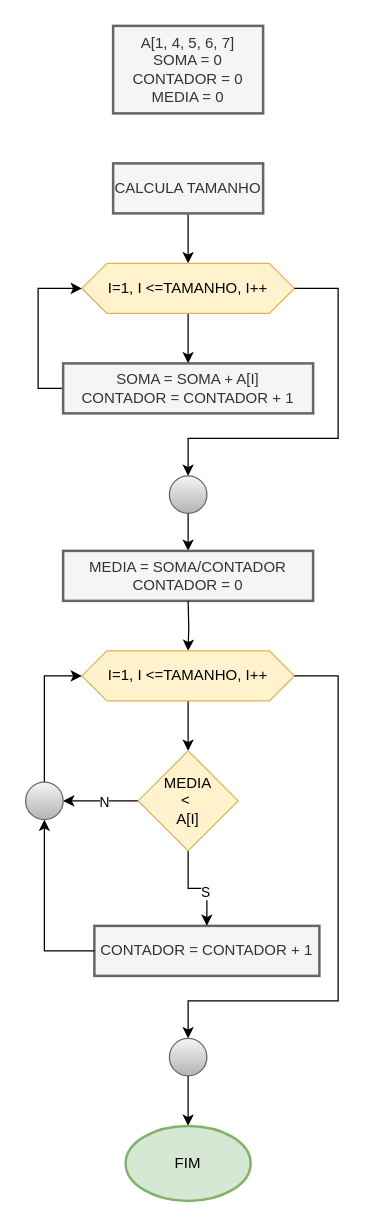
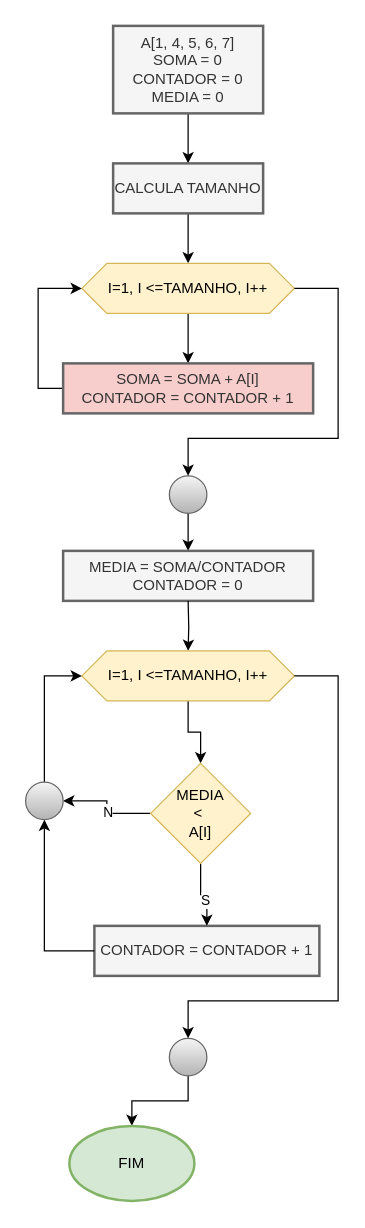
edge "A[1, 4, 5, 6, 7] SOMA = 0 CONTADOR = 0 MEDIA = 0" -> "CALCULA TAMANHO": added
node "SOMA = SOMA + A[I] CONTADOR = CONTADOR + 1": fillcolor #f5f5f5 -> #f8cecc
node "MEDIA < A[I]": moved (188, 801) -> (201, 813)
node "FIM": moved (188, 1163) -> (132, 1163)
